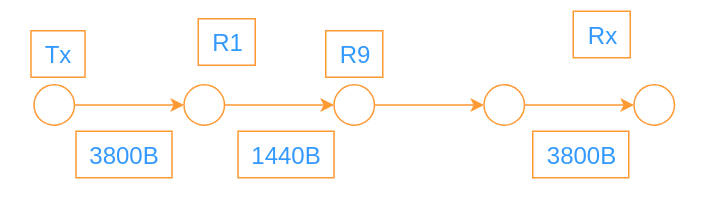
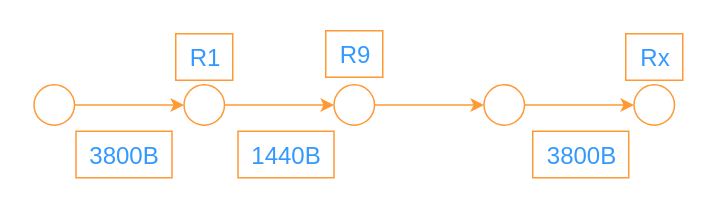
node "Rx": moved (602, 35) -> (654, 57)
node "R1": moved (227, 42) -> (204, 57)
node "Tx": removed
